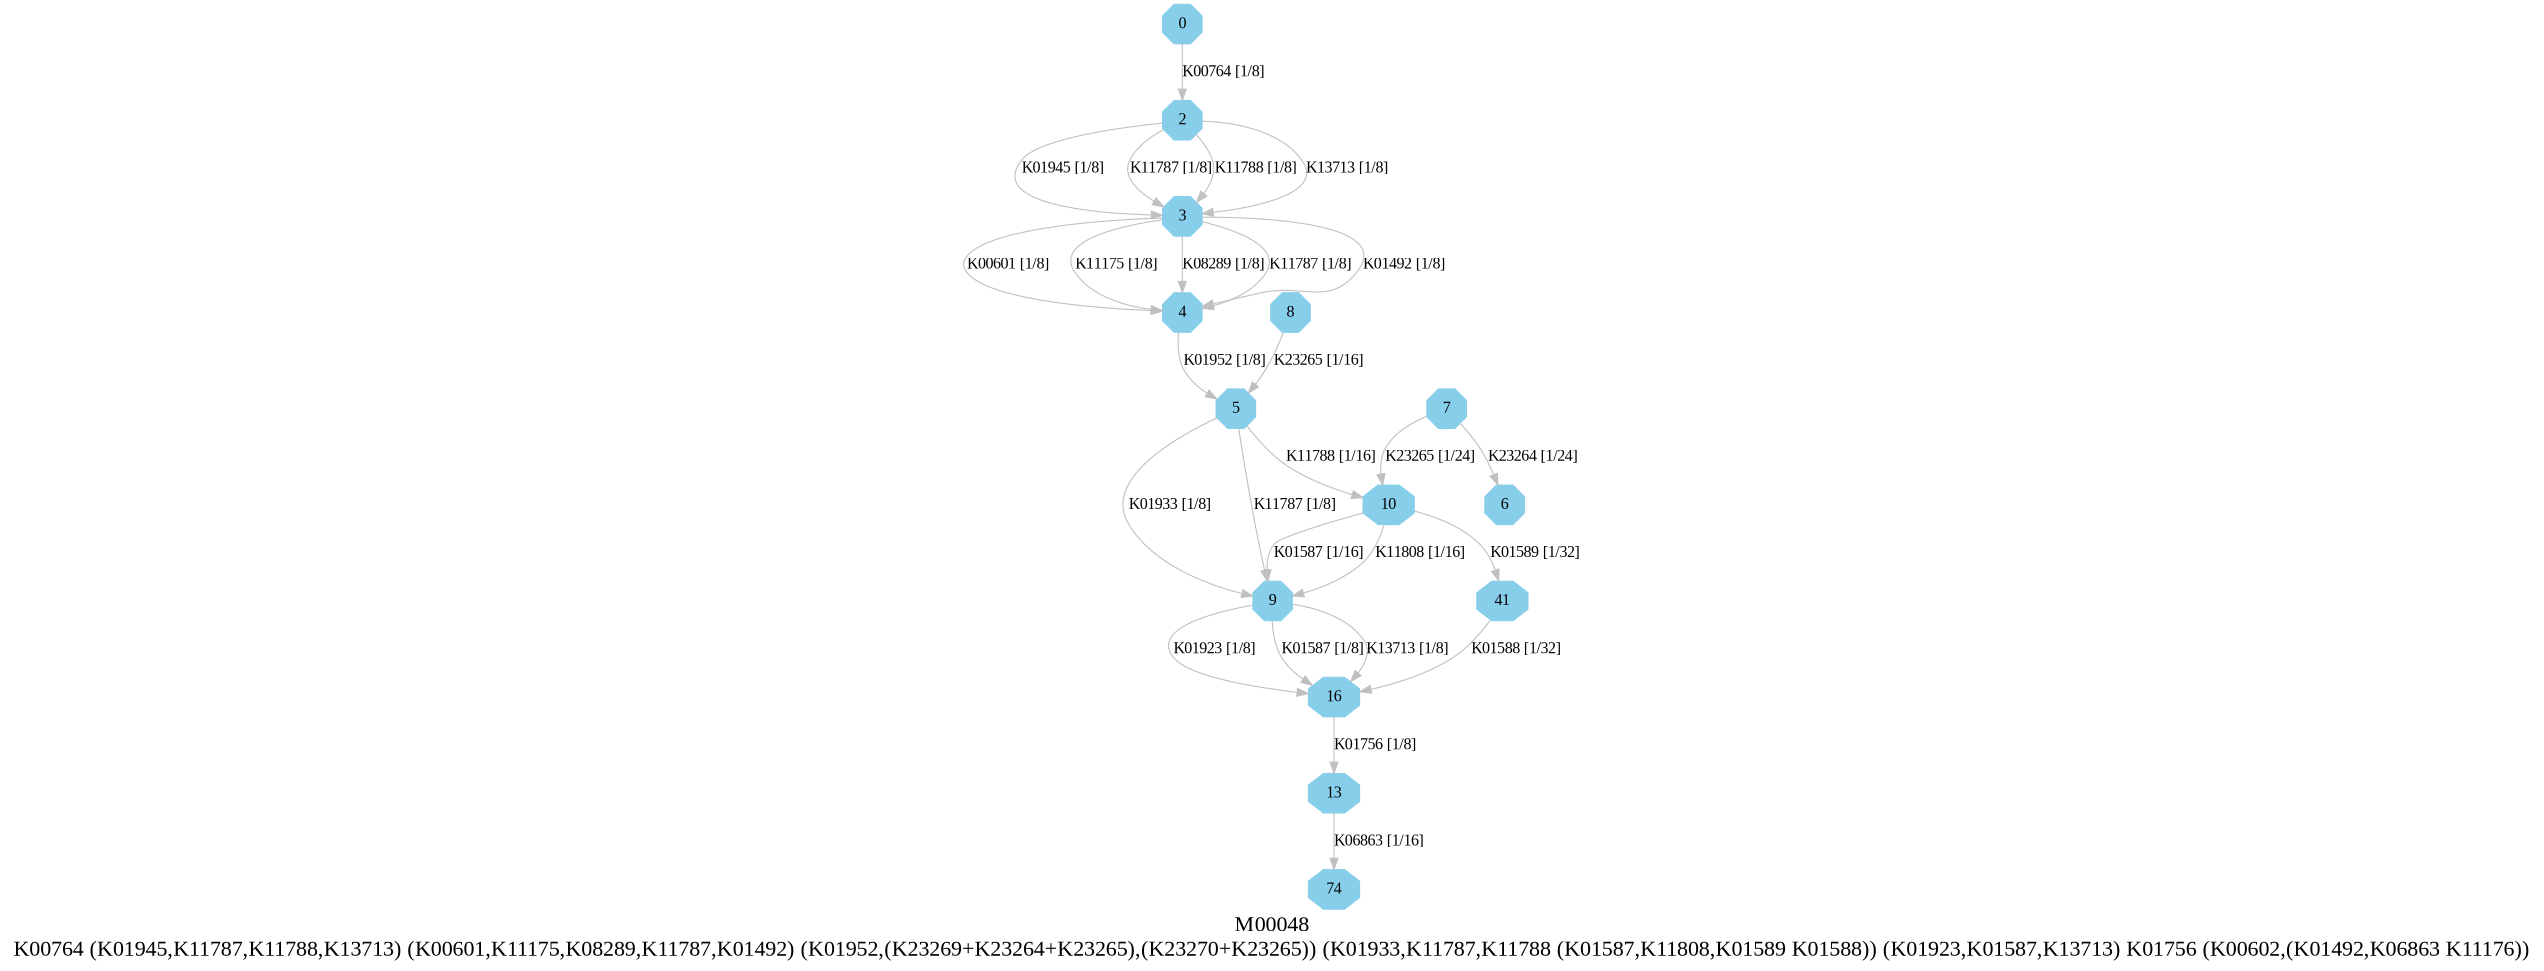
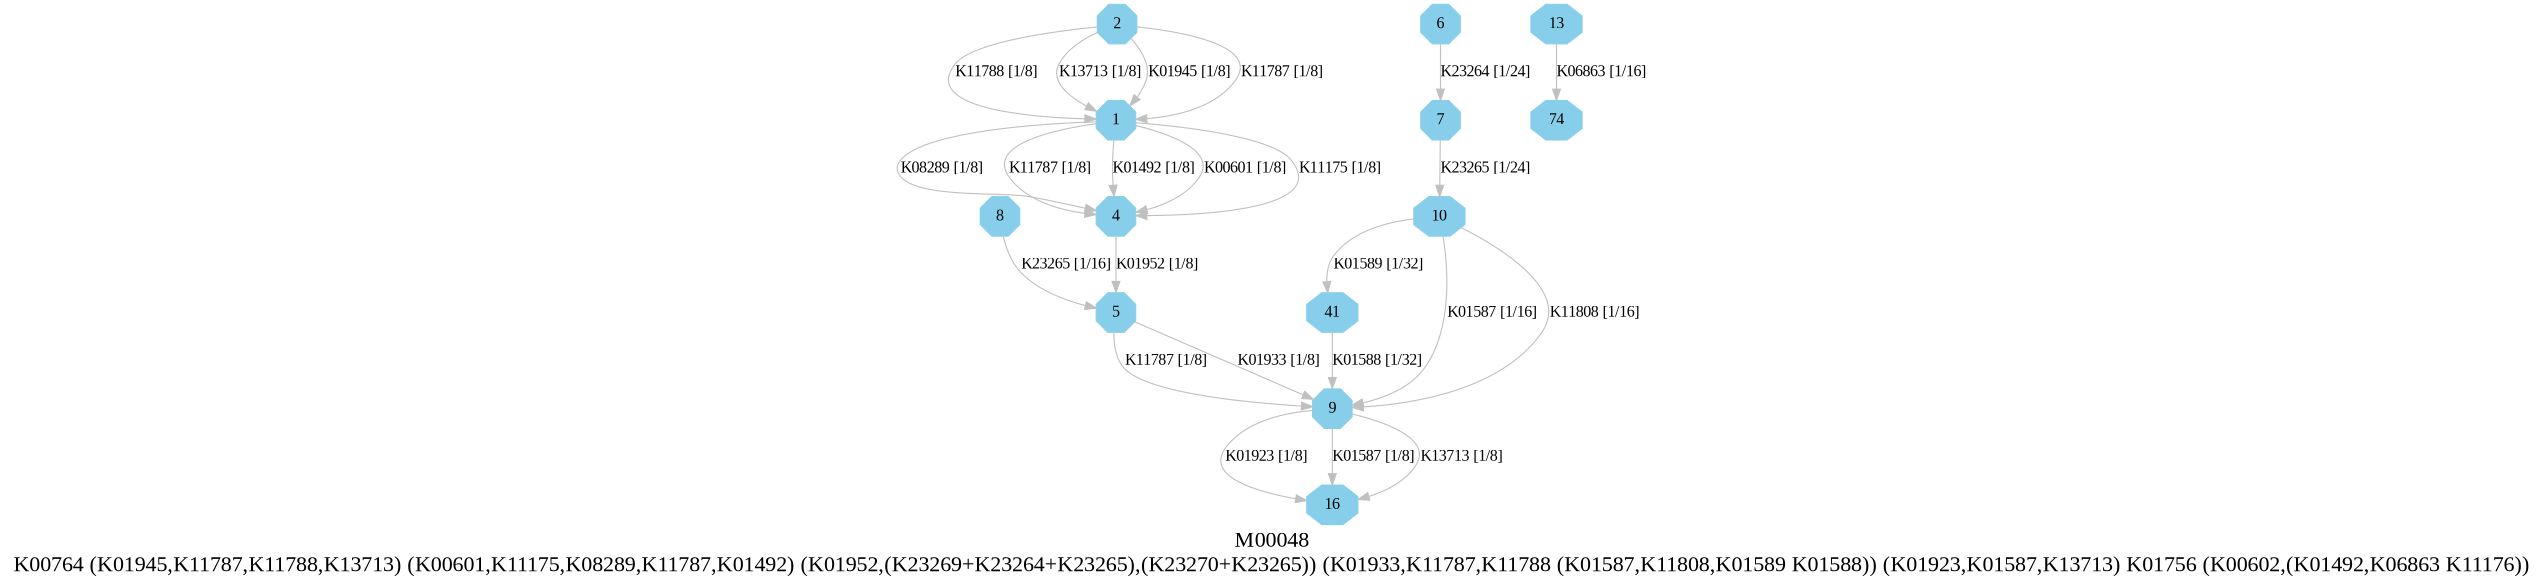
node "0": removed
node "3": label "3" -> "1"
edge "7" -> "6": reversed
edge "5" -> "10": removed, label "K11788 [1/16]"
edge "41" -> "16": now "41" -> "9"
edge "16" -> "13": removed, label "K01756 [1/8]"
